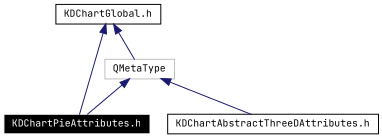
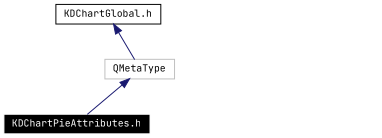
edge "KDChartPieAttributes.h" -> "KDChartGlobal.h": removed
node "KDChartAbstractThreeDAttributes.h": removed
